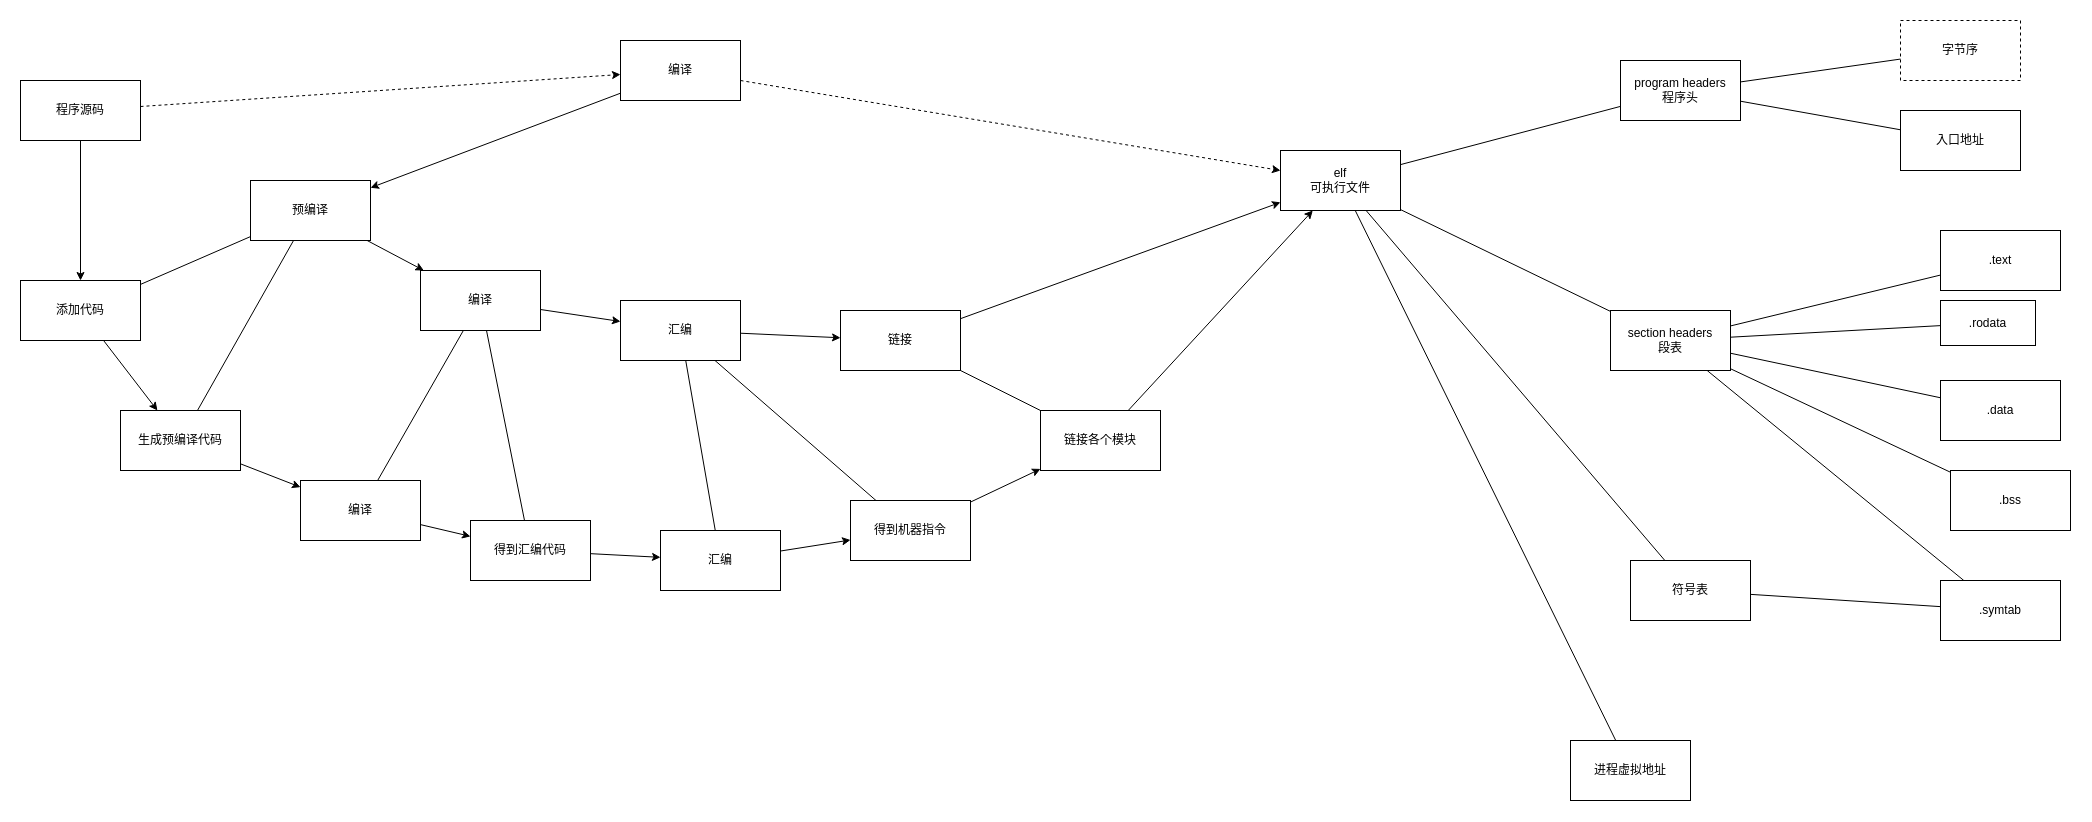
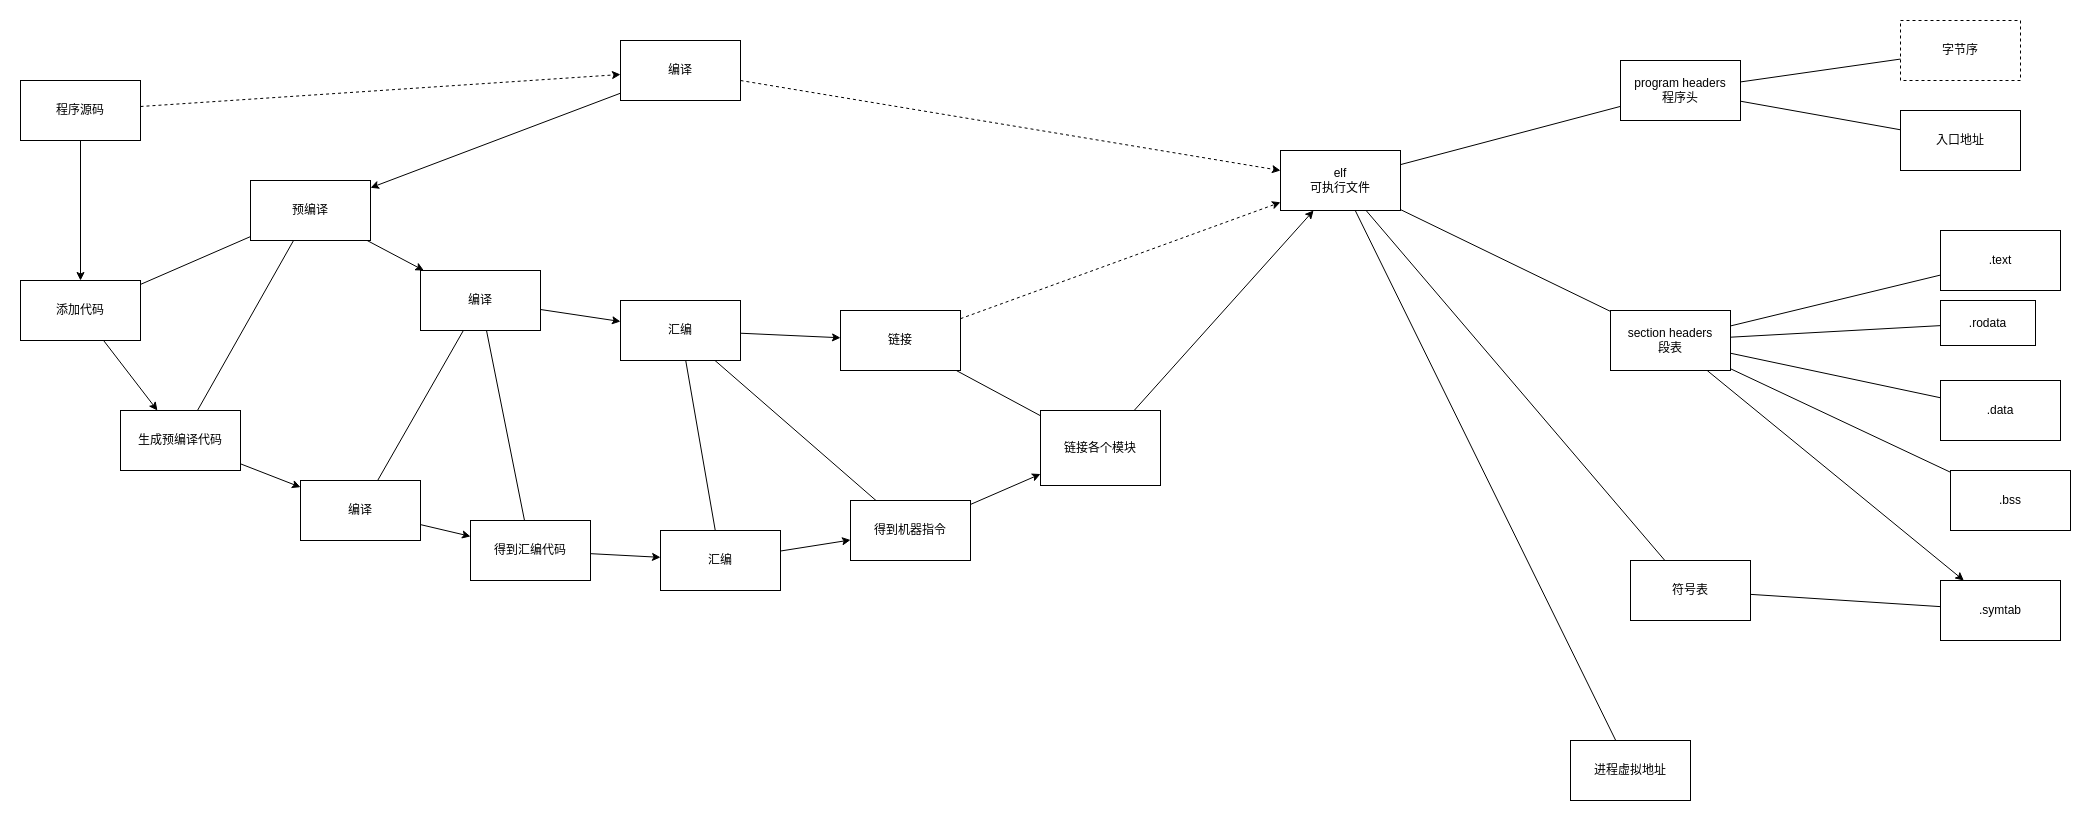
edge "链接" -> "elf 可执行文件": style solid -> dashed
node "链接各个模块": size 120x60 -> 120x75
edge "section headers 段表" -- ".symtab": arrowhead none -> classic
